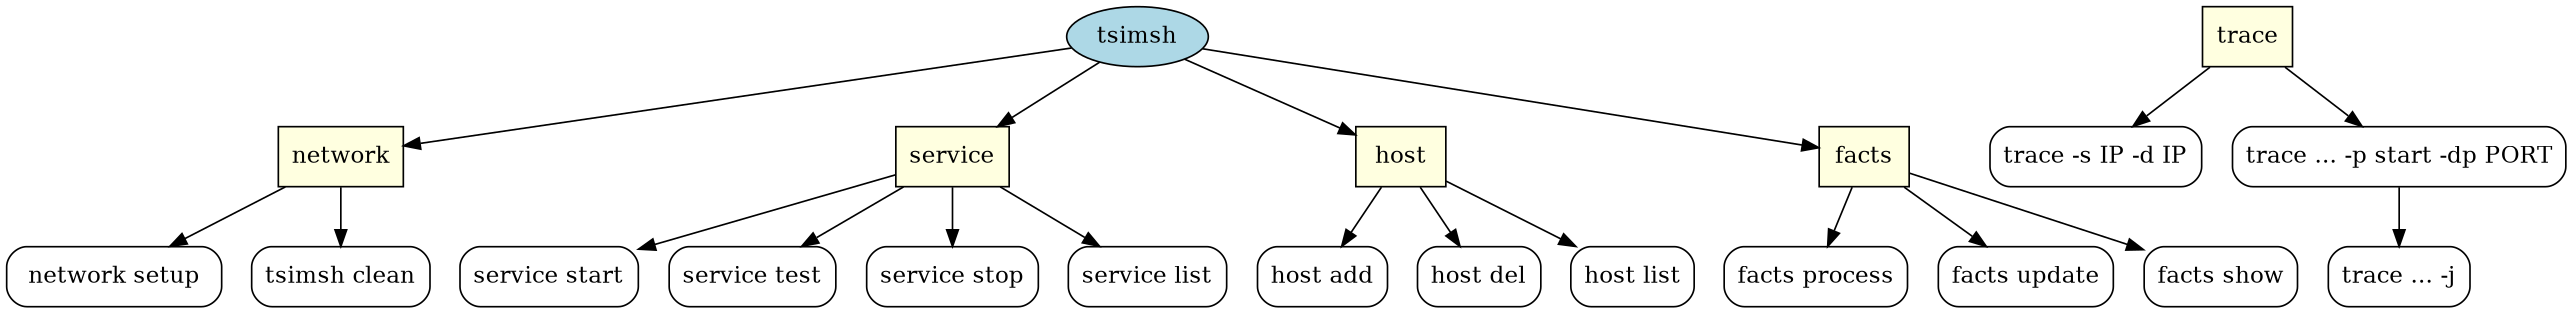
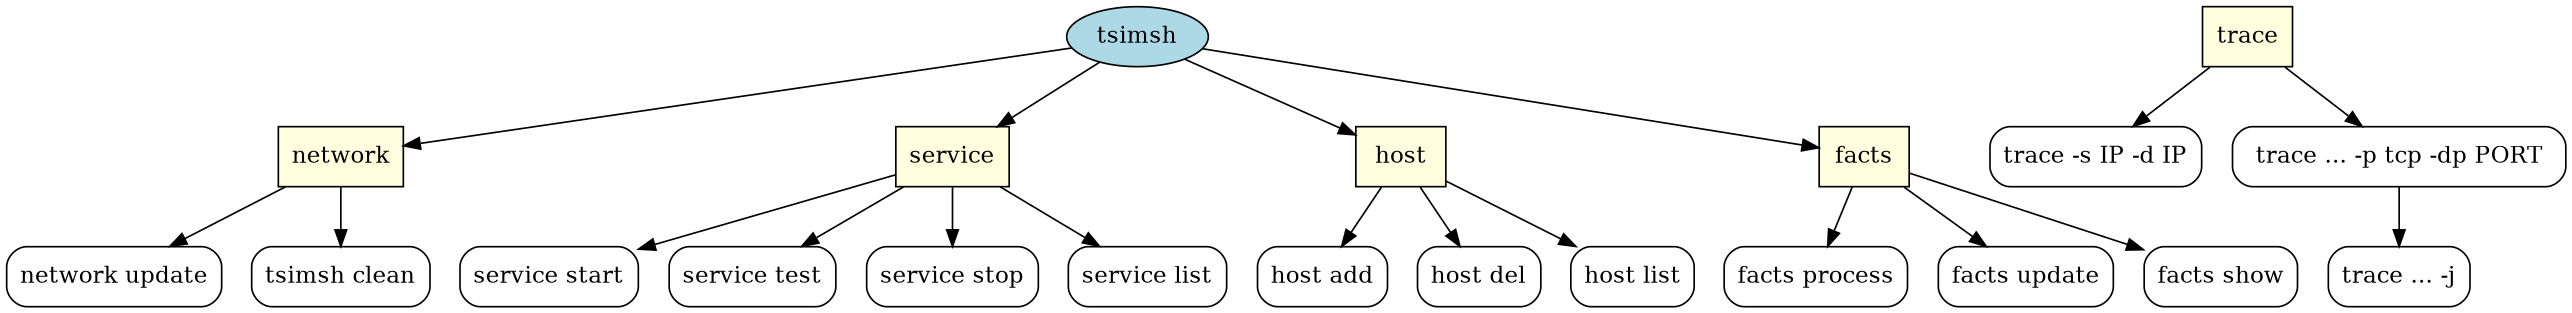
node "trace ... -p start -dp PORT": label "trace ... -p start -dp PORT" -> "trace ... -p tcp -dp PORT"
node "network setup": label "network setup" -> "network update"
